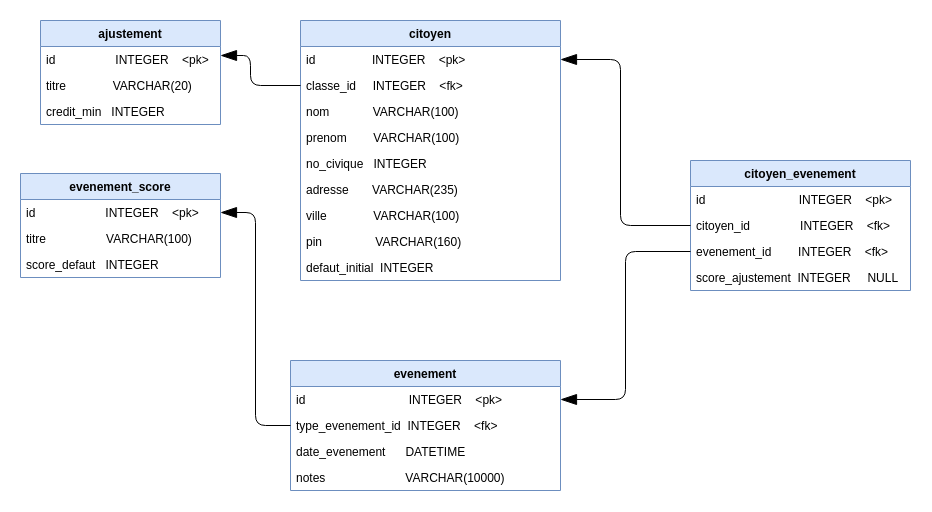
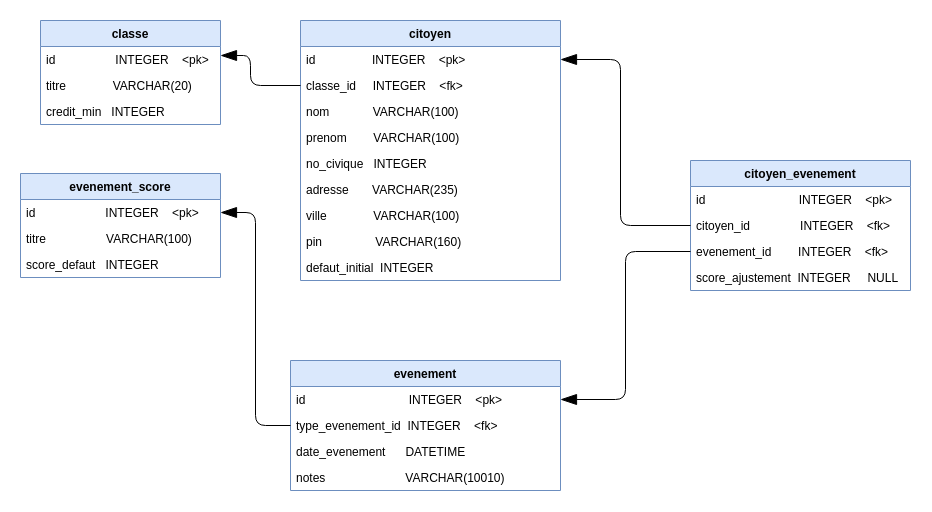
node "ajustement": label "ajustement" -> "classe"
node "notes VARCHAR(10000)": label "notes VARCHAR(10000)" -> "notes VARCHAR(10010)"
